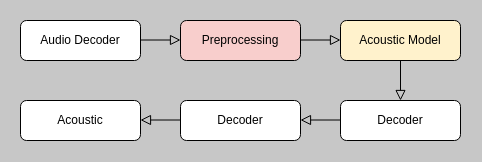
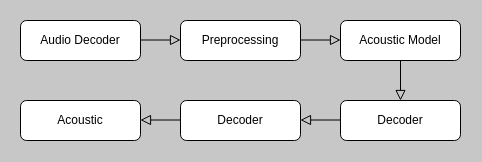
node "Preprocessing": fillcolor #f8cecc -> #ffffff
node "Acoustic Model": fillcolor #fff2cc -> #ffffff
